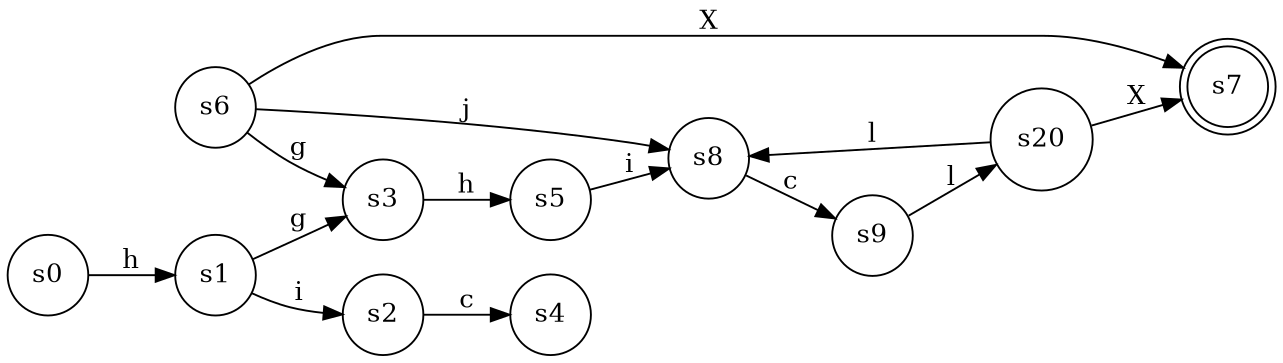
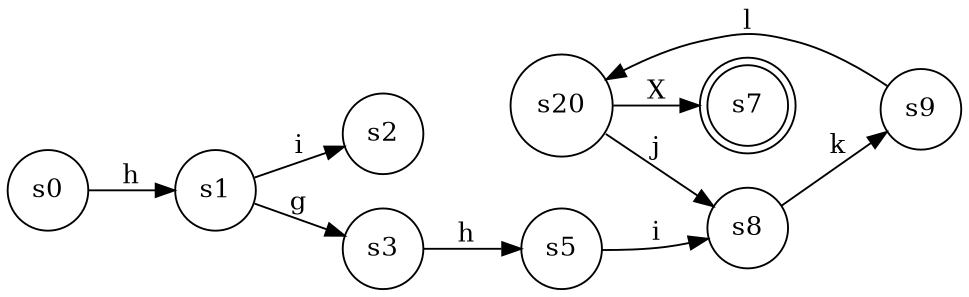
node "s6": removed
edge "s20" -> "s8": label "l" -> "j"
edge "s8" -> "s9": label "c" -> "k"
node "s4": removed
